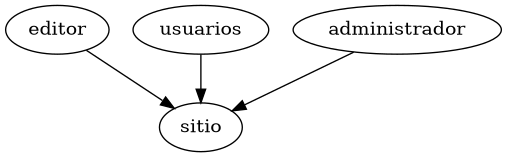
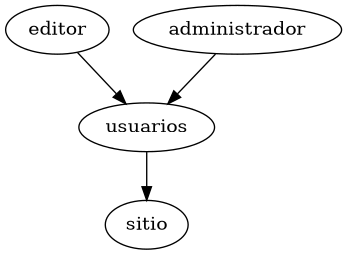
edge "editor" -> "sitio": now "editor" -> "usuarios"
edge "administrador" -> "sitio": now "administrador" -> "usuarios"
